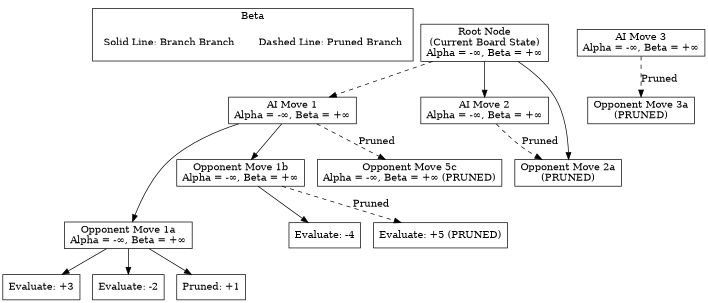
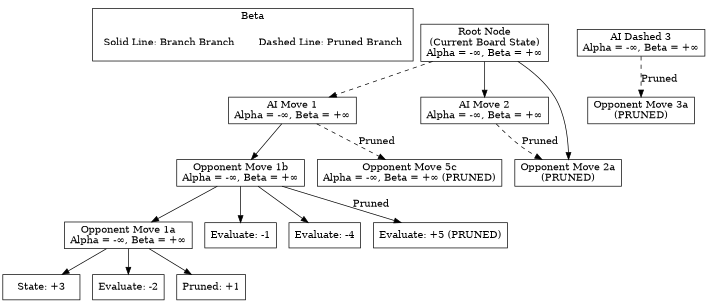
node "AI Move 3 Alpha = -∞, Beta = +∞": label "AI Move 3 Alpha = -∞, Beta = +∞" -> "AI Dashed 3 Alpha = -∞, Beta = +∞"
edge "AI Move 1 Alpha = -∞, Beta = +∞" -> "Opponent Move 1a Alpha = -∞, Beta = +∞": now "Opponent Move 1b Alpha = -∞, Beta = +∞" -> "Opponent Move 1a Alpha = -∞, Beta = +∞"
edge "Opponent Move 1b Alpha = -∞, Beta = +∞" -> "Evaluate: +5 (PRUNED)": style dashed -> solid
node "Evaluate: -1": added
node "Evaluate: +3": label "Evaluate: +3" -> "State: +3"
